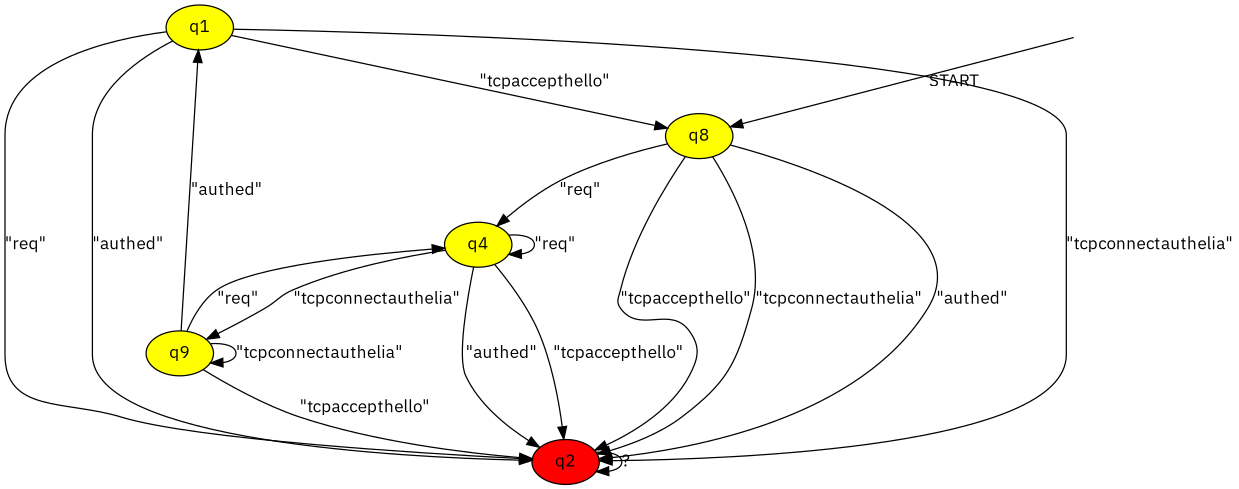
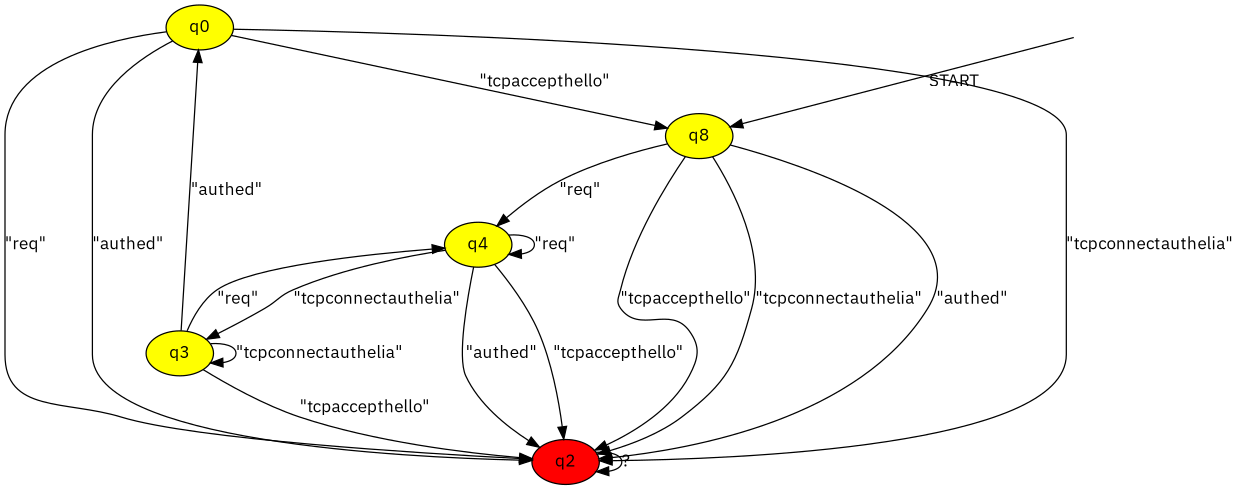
node "q1": label "q1" -> "q0"
node "q9": label "q9" -> "q3"
